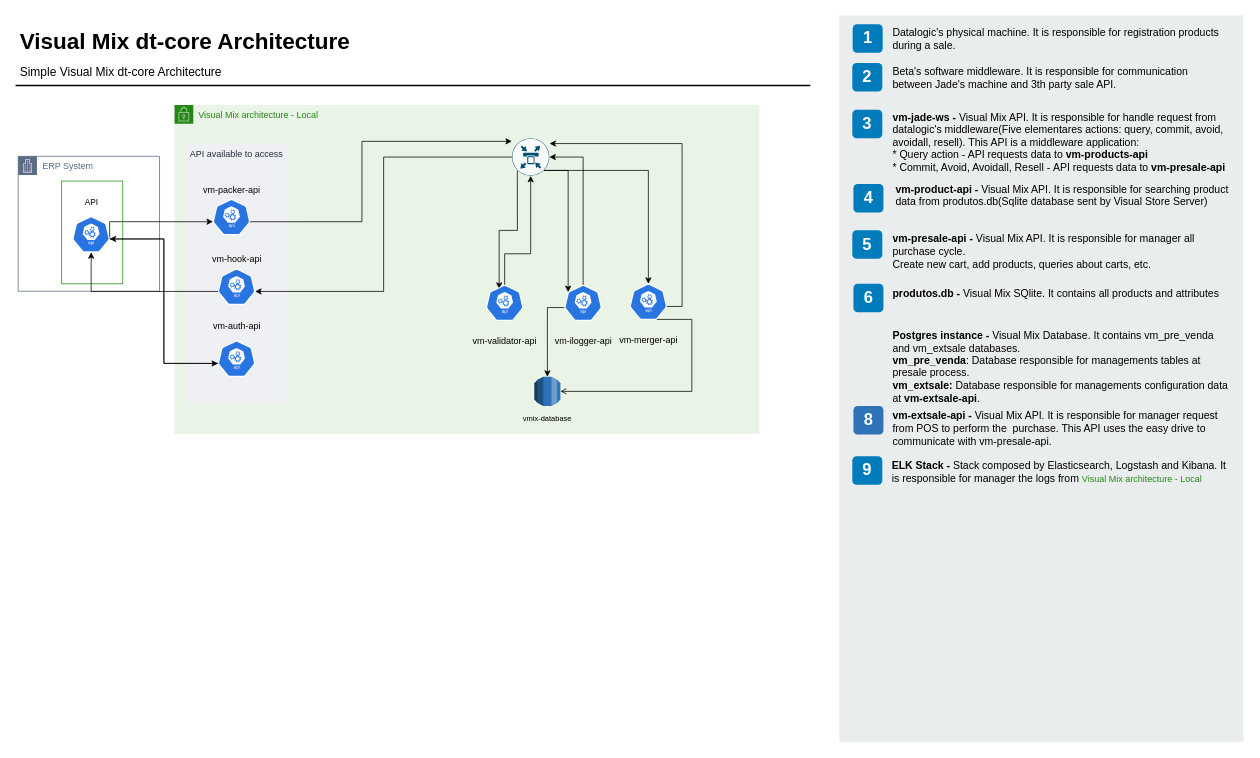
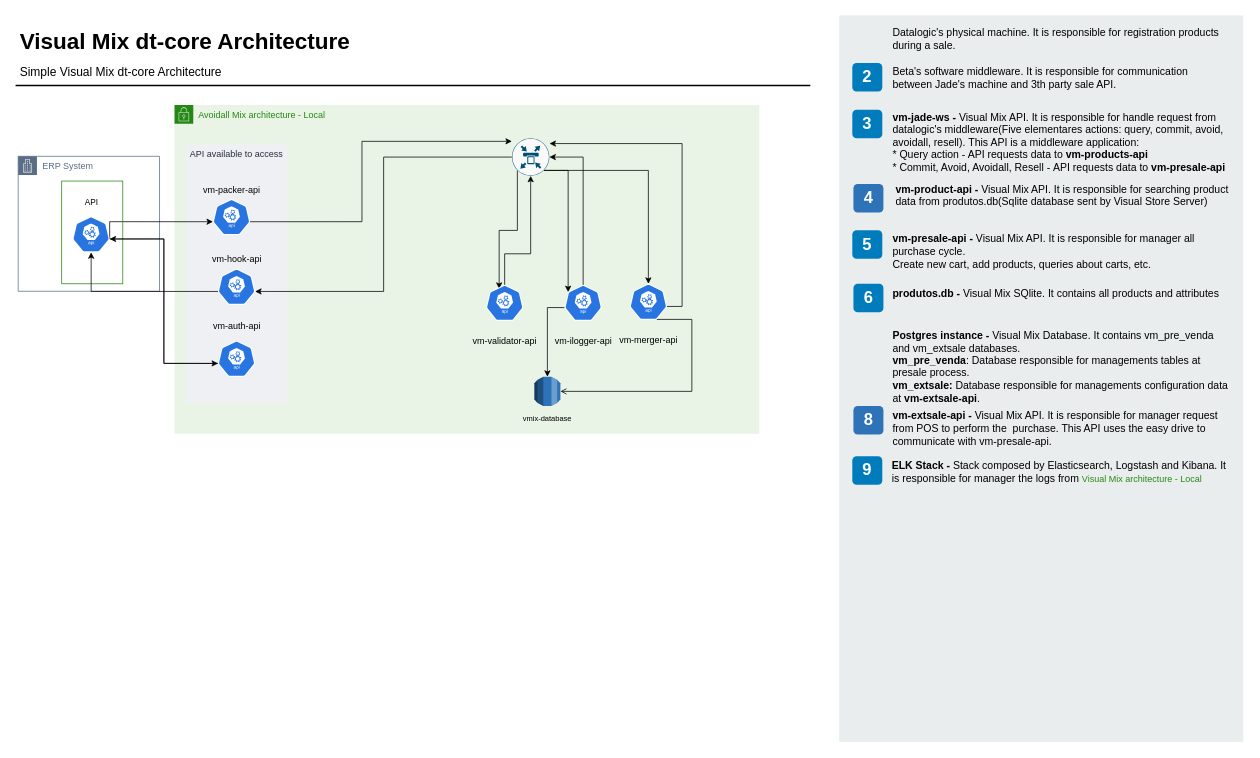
node "1": removed
node "Visual Mix architecture - Local": label "Visual Mix architecture - Local" -> "Avoidall Mix architecture - Local"
node "4": fillcolor #007cbd -> #2e73b8
